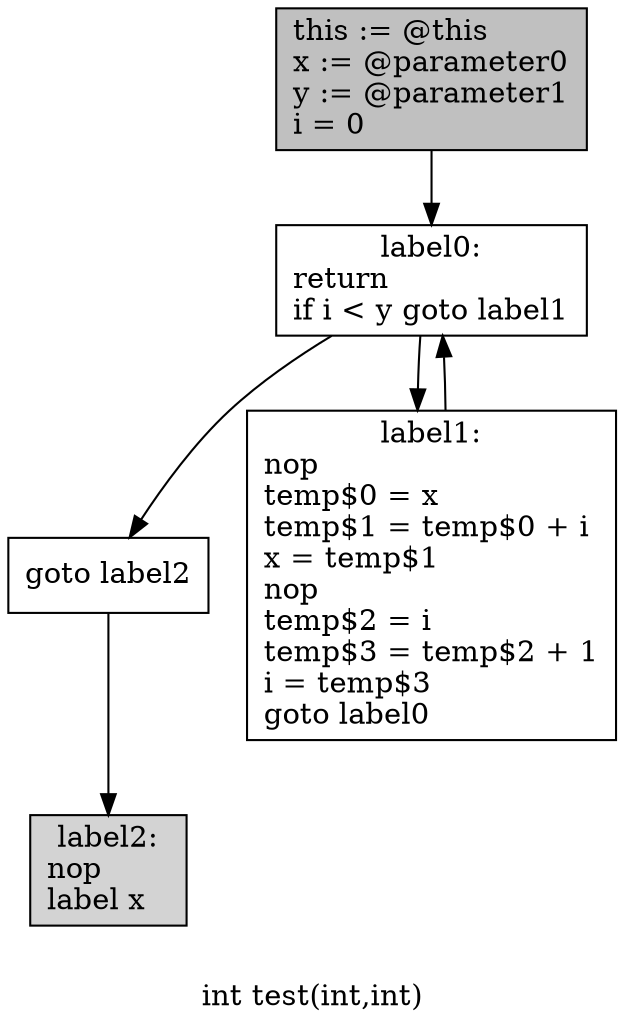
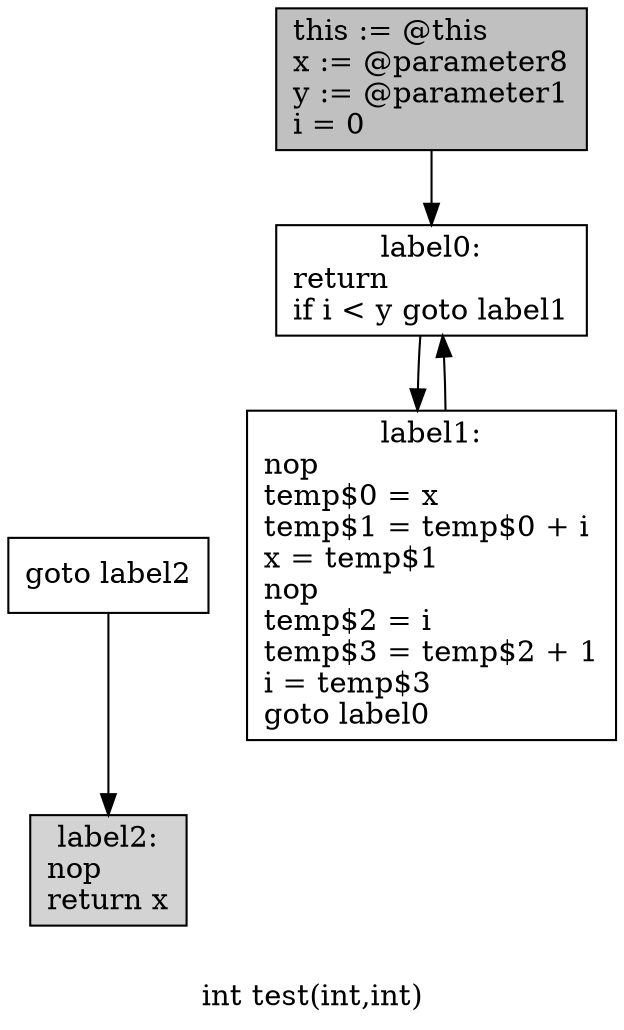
node "this := @this x := @parameter0 y := @parameter1 i = 0": label "this := @this x := @parameter0 y := @parameter1 i = 0" -> "this := @this x := @parameter8 y := @parameter1 i = 0"
edge "label0: return if i < y goto label1" -> "goto label2": removed
node "label2: nop label x": label "label2: nop label x" -> "label2: nop return x"
